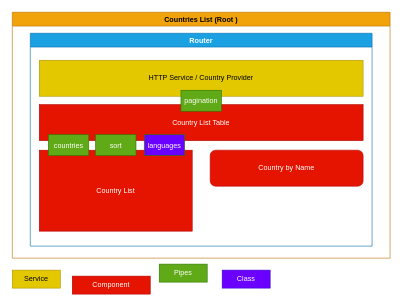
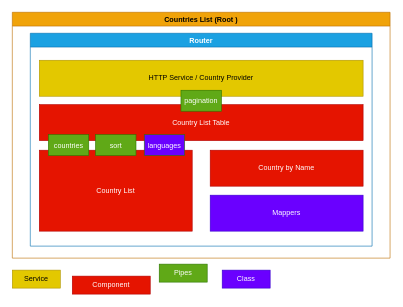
node "Country by Name": shape rounded rectangle -> rectangle
node "Mappers": added
